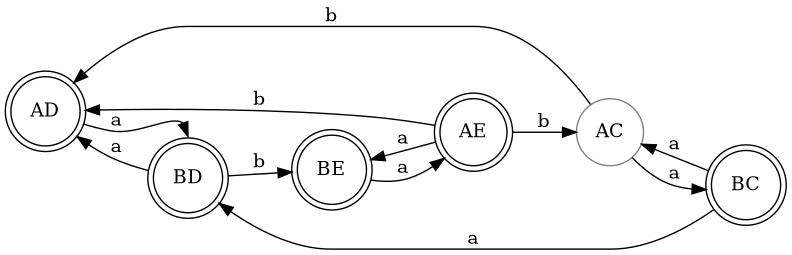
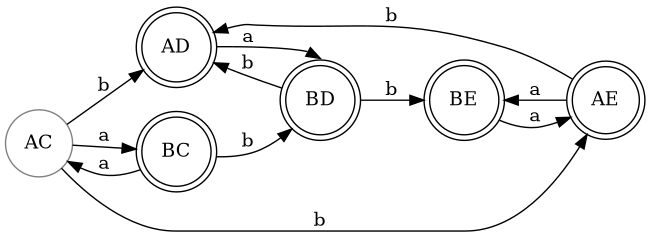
edge "AE" -> "AC": reversed
edge "BD" -> "AD": label "a" -> "b"
edge "BC" -> "BD": label "a" -> "b"
